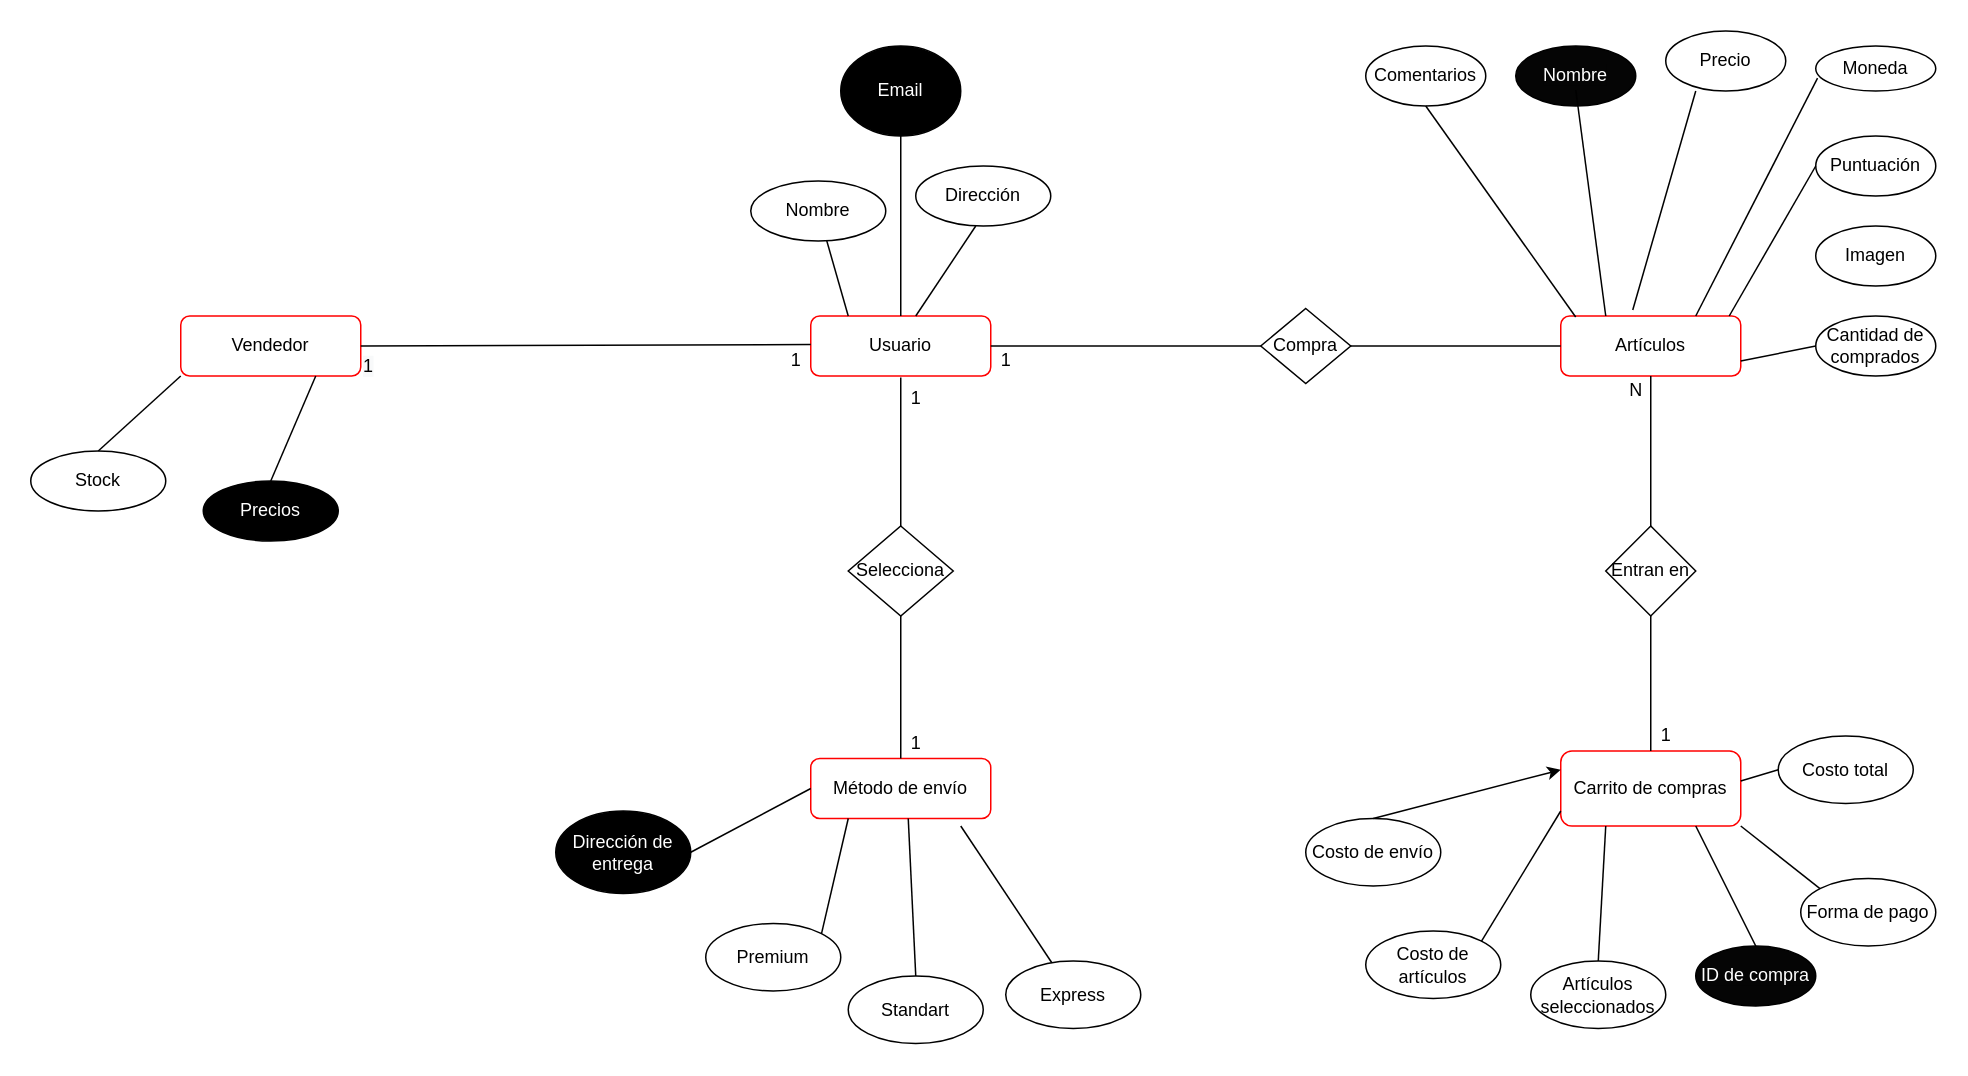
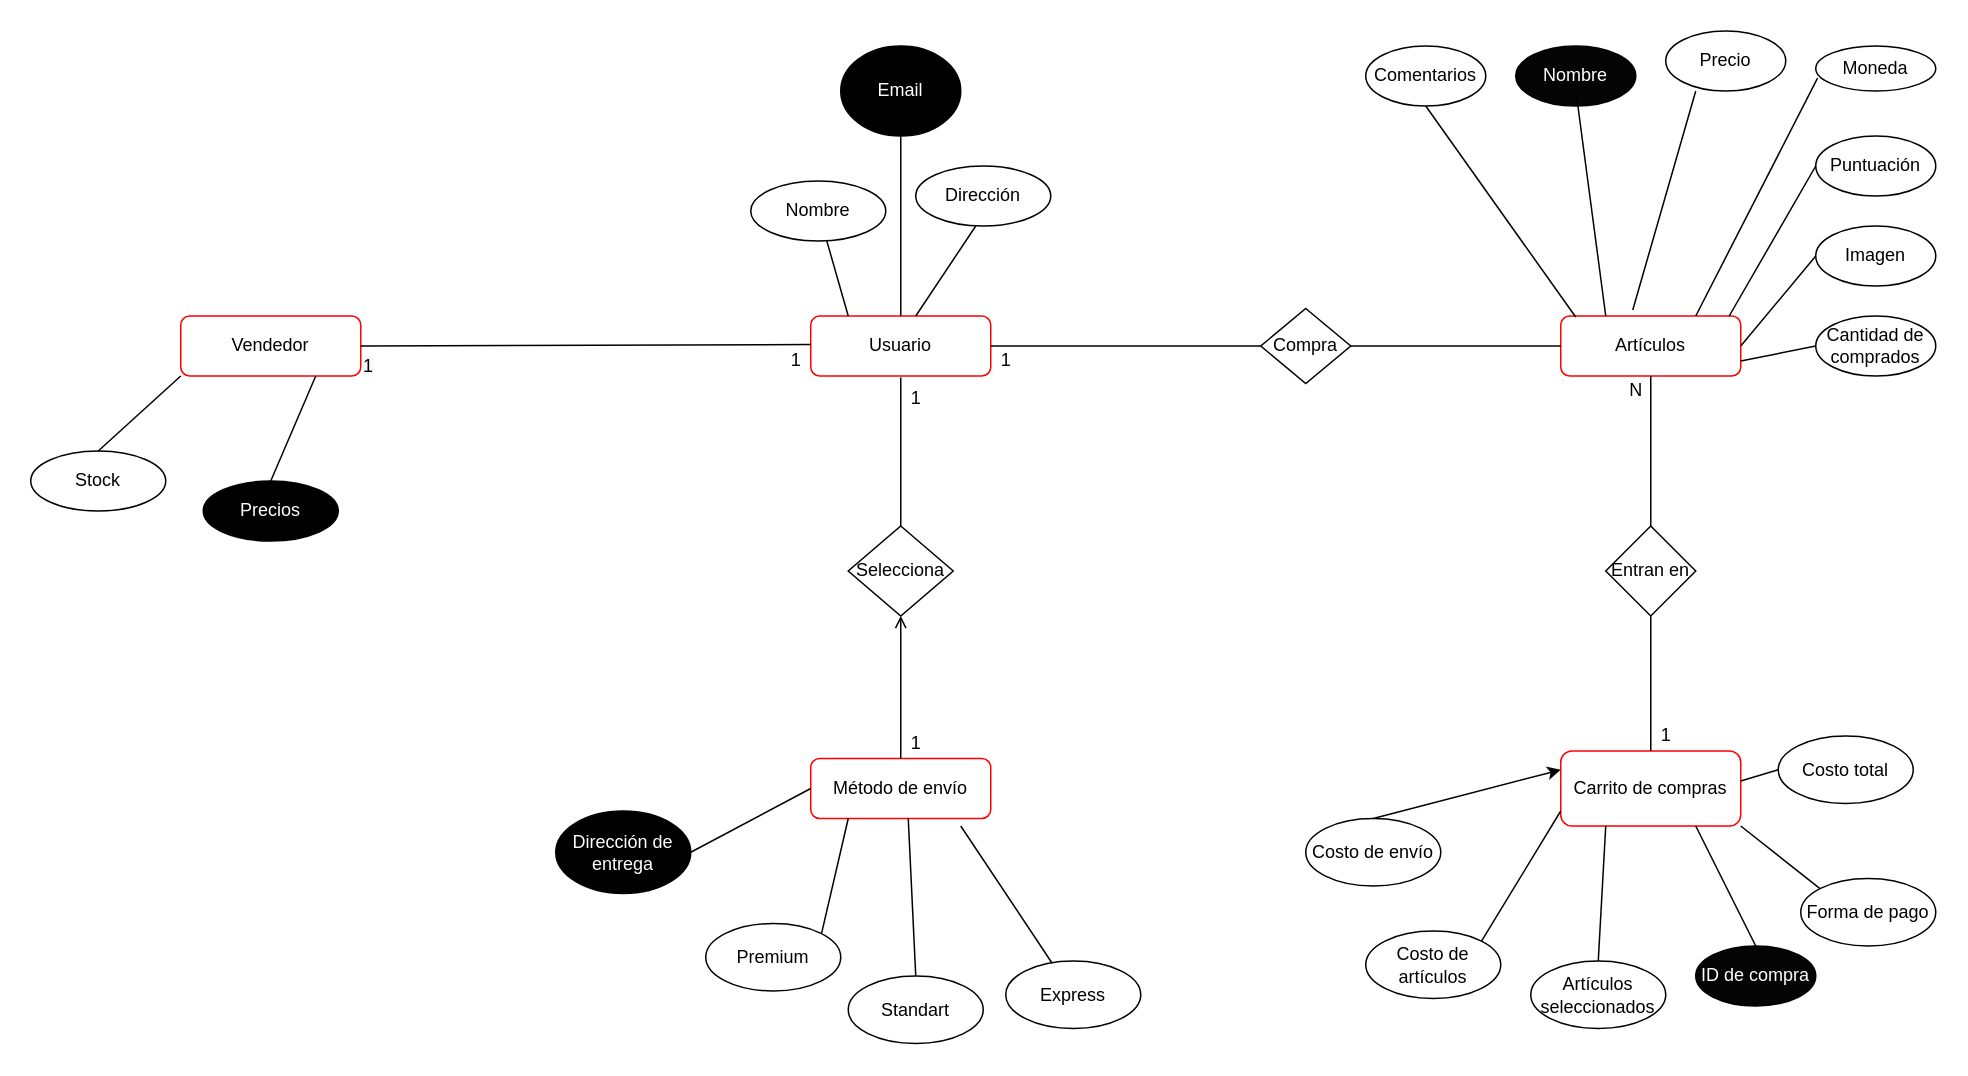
edge "Imagen" -- "Artículos": added
edge "Selecciona" -- "Método de envío": arrowhead none -> open
